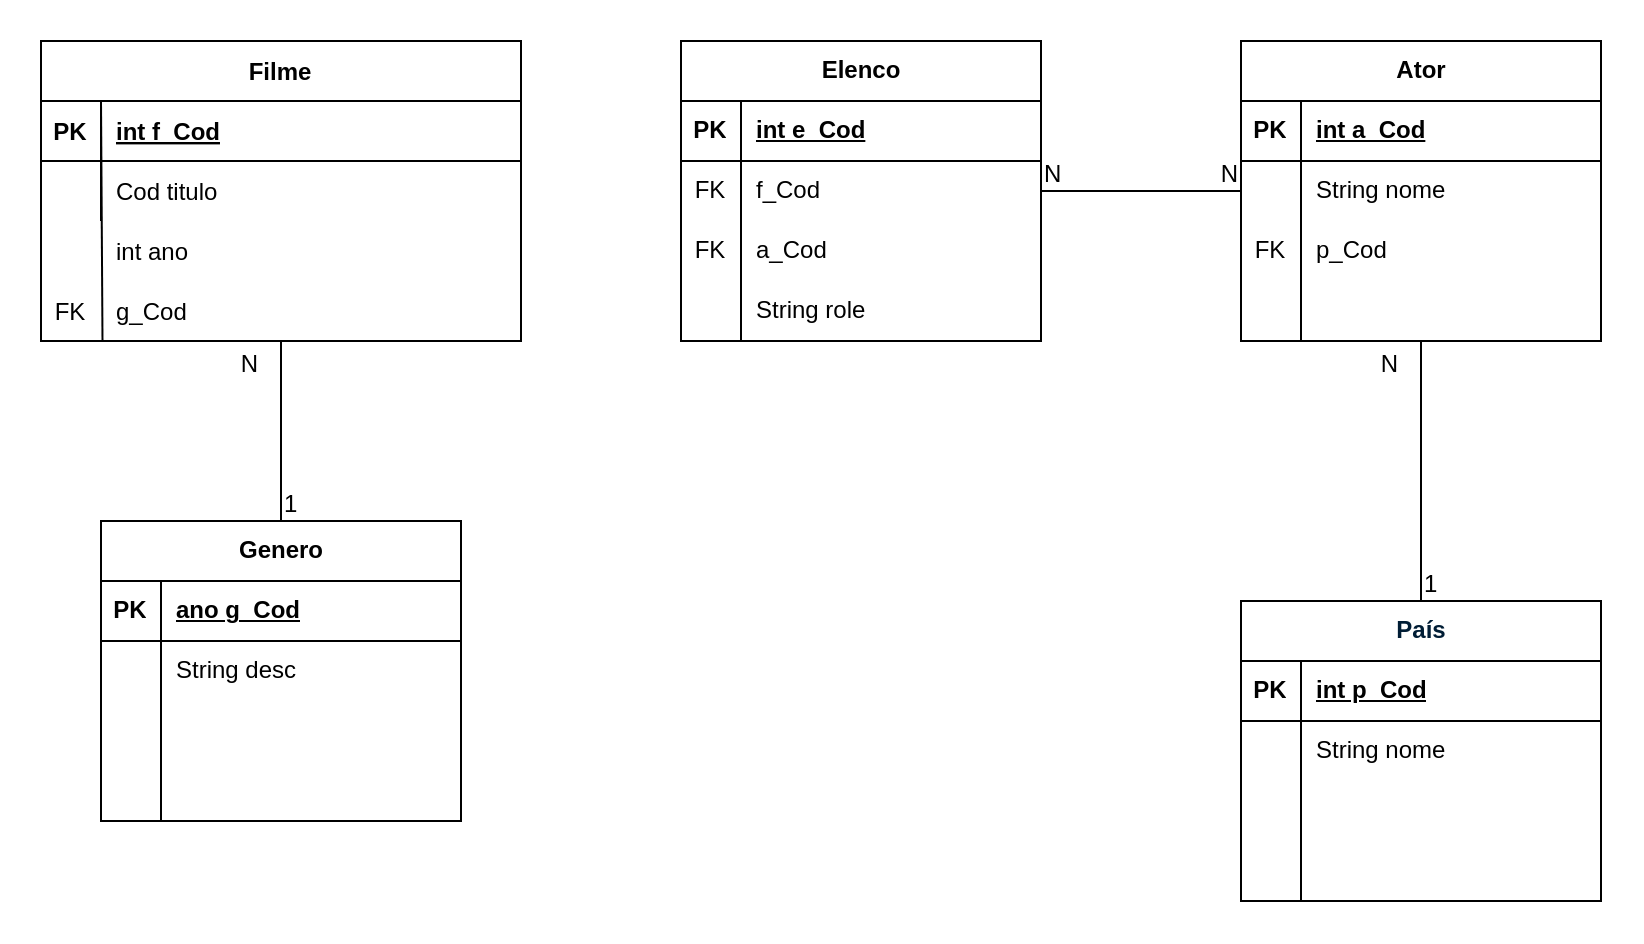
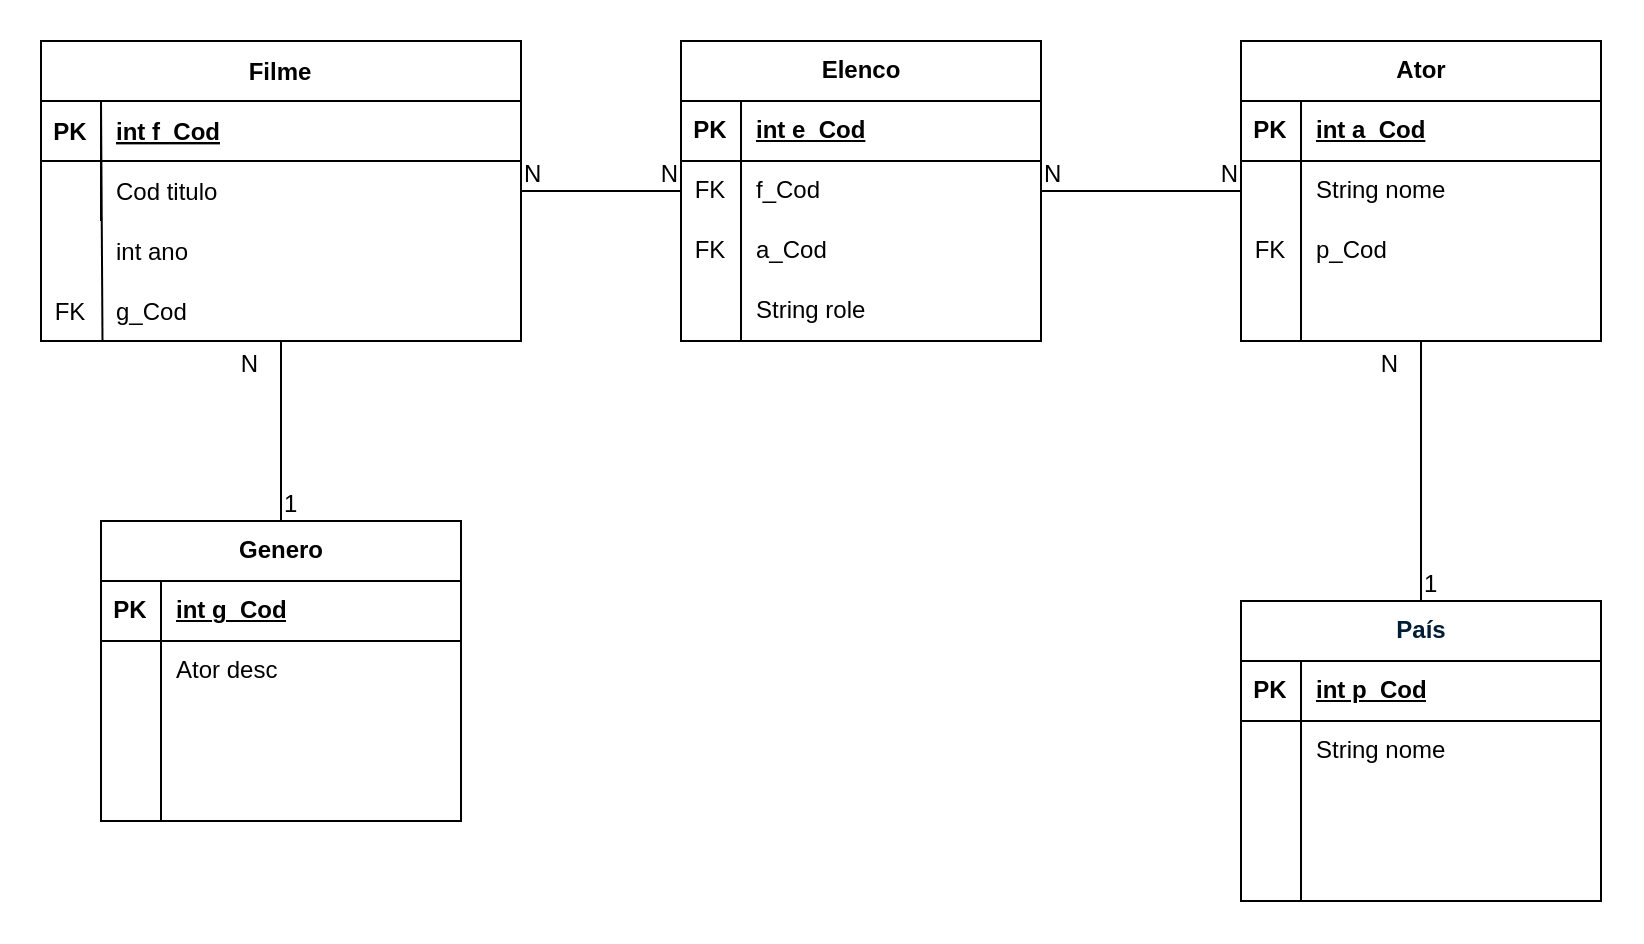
edge "Filme" -- "Elenco": added, labels "N", "N"
node "ano g_Cod": label "ano g_Cod" -> "int g_Cod"
node "String desc": label "String desc" -> "Ator desc"
